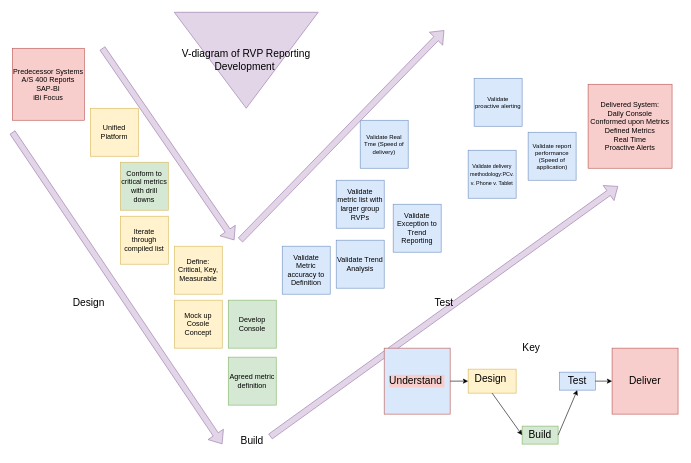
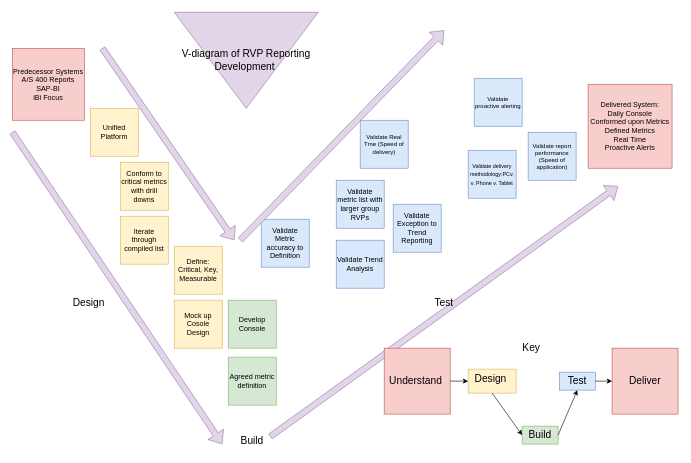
node "Conform to critical metrics with drill downs": fillcolor #d5e8d4 -> #fff2cc
node "Validate Metric accuracy to Definition": moved (306, 270) -> (285, 243)
node "Mock up Cosole Concept": label "Mock up Cosole Concept" -> "Mock up Cosole Design"
node "Understand": fillcolor #dae8fc -> #f8cecc
